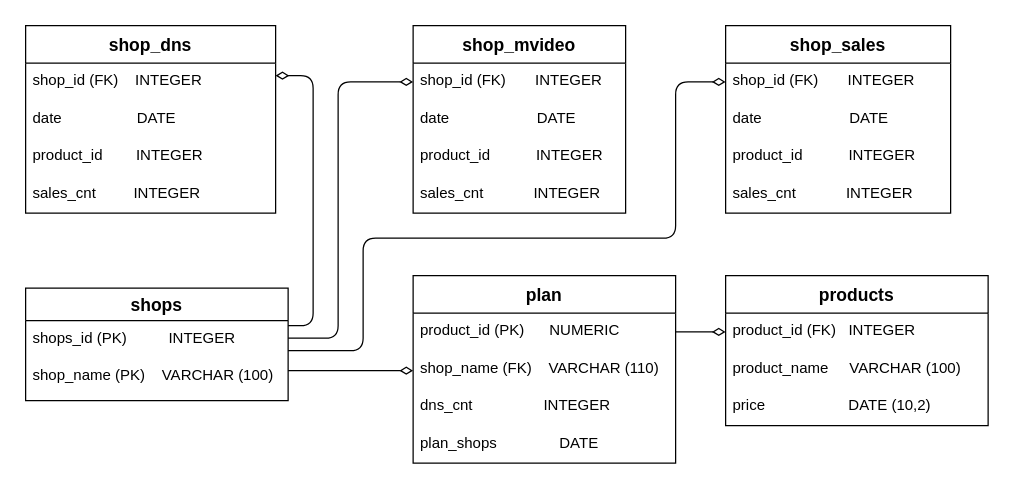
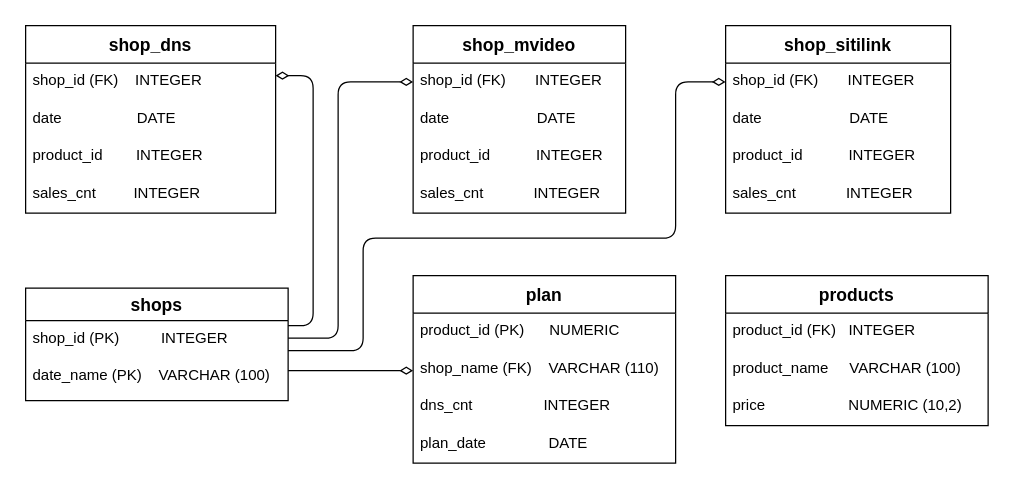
node "shop_sales": label "shop_sales" -> "shop_sitilink"
edge "product_id (PK) NUMERIC" -> "product_id (FK) INTEGER": removed
node "shops_id (PK) INTEGER": label "shops_id (PK) INTEGER" -> "shop_id (PK) INTEGER"
node "shop_name (PK) VARCHAR (100)": label "shop_name (PK) VARCHAR (100)" -> "date_name (PK) VARCHAR (100)"
node "price DATE (10,2)": label "price DATE (10,2)" -> "price NUMERIC (10,2)"
node "plan_shops DATE": label "plan_shops DATE" -> "plan_date DATE"
